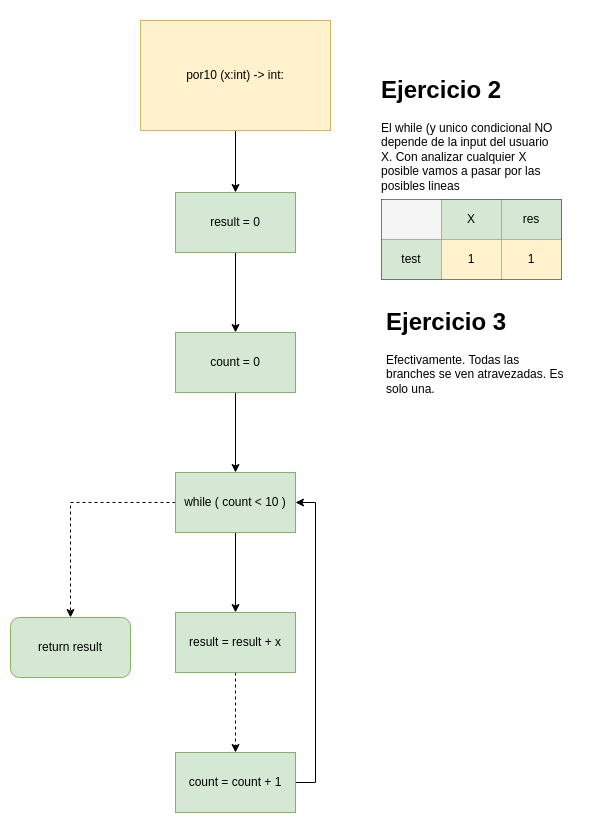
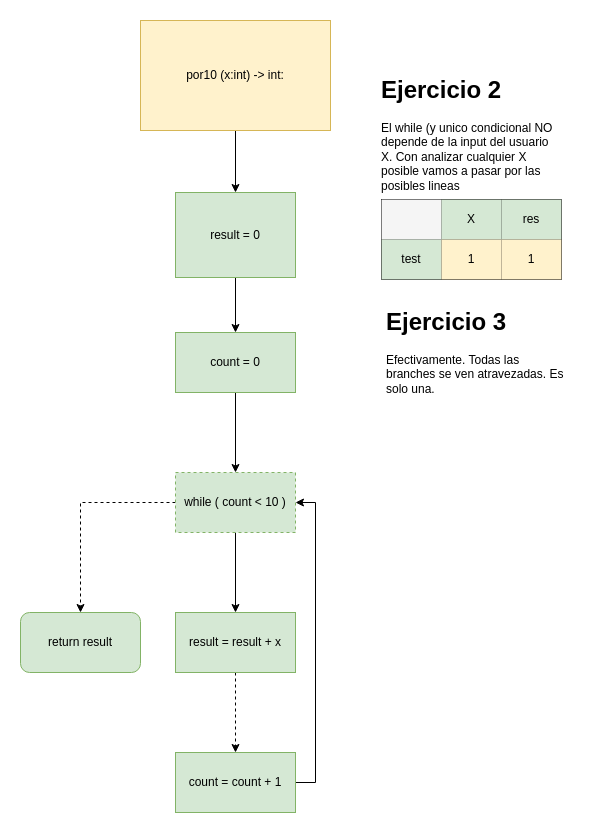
node "result = 0": size 120x60 -> 120x85
node "while ( count < 10 )": style solid -> dashed
node "return result": moved (71, 648) -> (81, 643)
